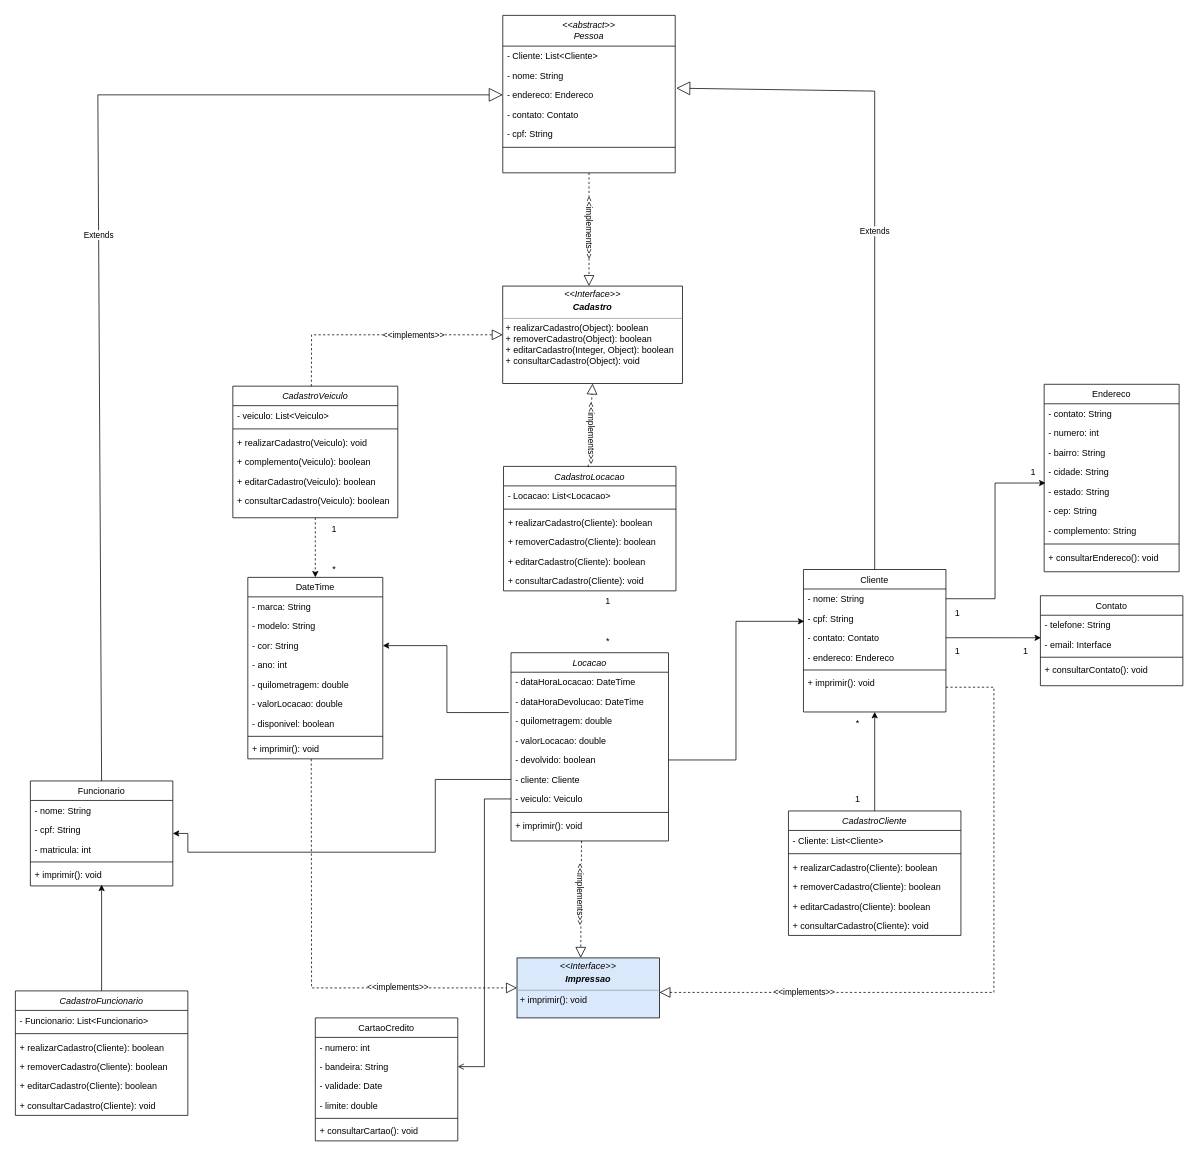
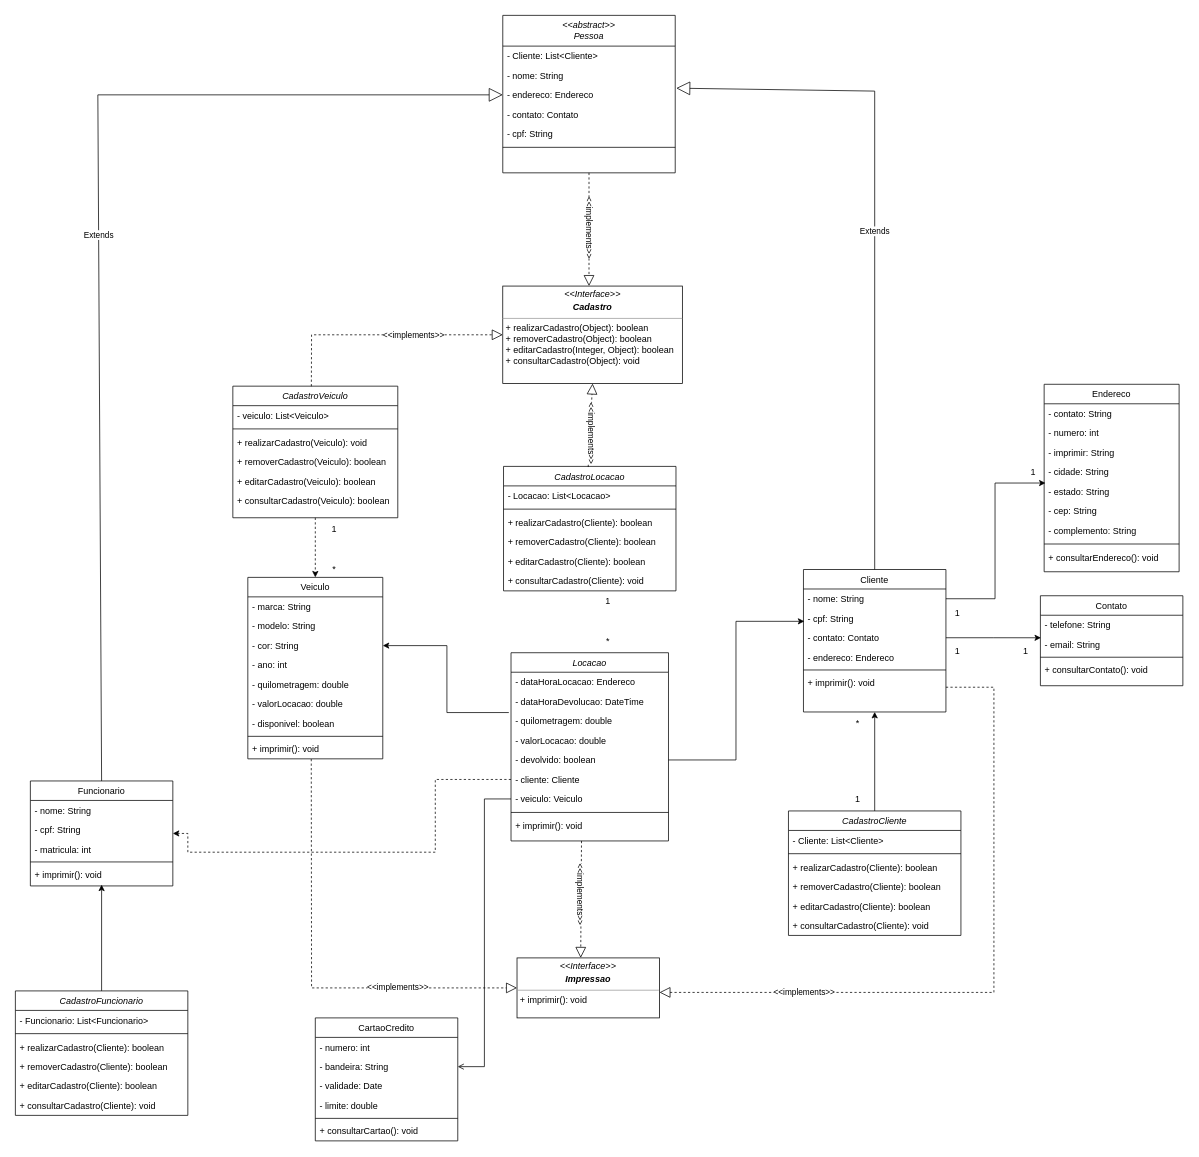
node "- bairro: String": label "- bairro: String" -> "- imprimir: String"
node "+ complemento(Veiculo): boolean": label "+ complemento(Veiculo): boolean" -> "+ removerCadastro(Veiculo): boolean"
node "DateTime": label "DateTime" -> "Veiculo"
node "- email: Interface": label "- email: Interface" -> "- email: String"
node "- dataHoraLocacao: DateTime": label "- dataHoraLocacao: DateTime" -> "- dataHoraLocacao: Endereco"
edge "- cliente: Cliente" -> "Funcionario": style solid -> dashed
node "<<Interface>> Impressao + imprimir(): void": fillcolor #dae8fc -> #ffffff
